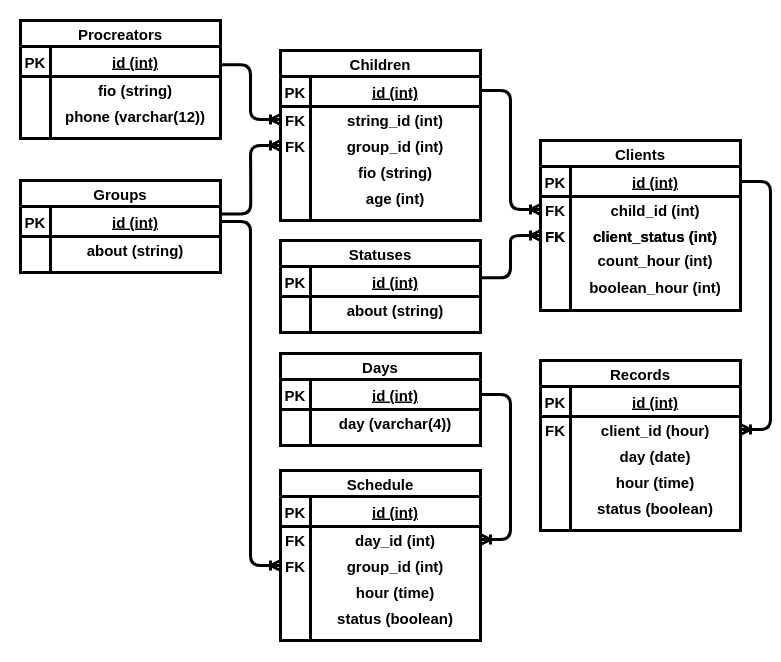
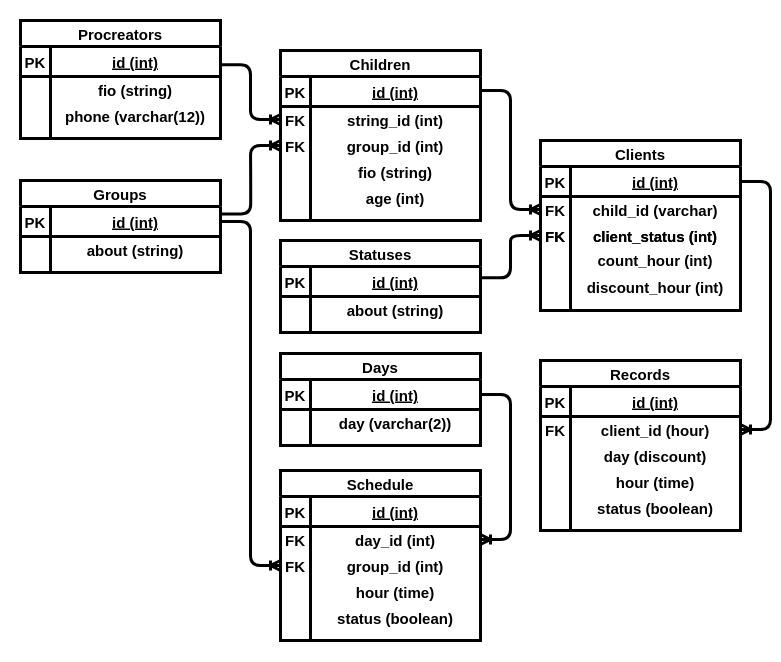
node "child_id (int)": label "child_id (int)" -> "child_id (varchar)"
node "boolean_hour (int)": label "boolean_hour (int)" -> "discount_hour (int)"
node "day (varchar(4))": label "day (varchar(4))" -> "day (varchar(2))"
node "day (date)": label "day (date)" -> "day (discount)"
